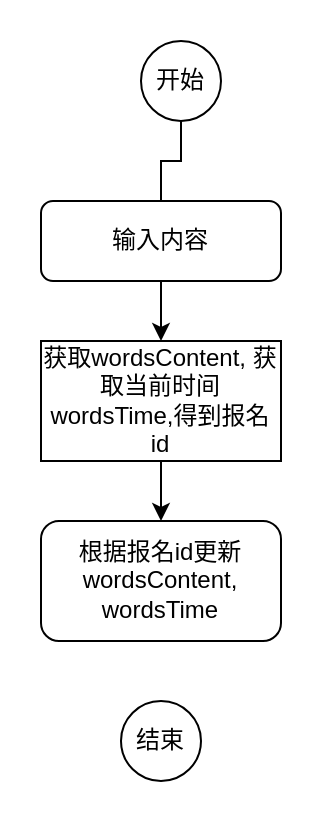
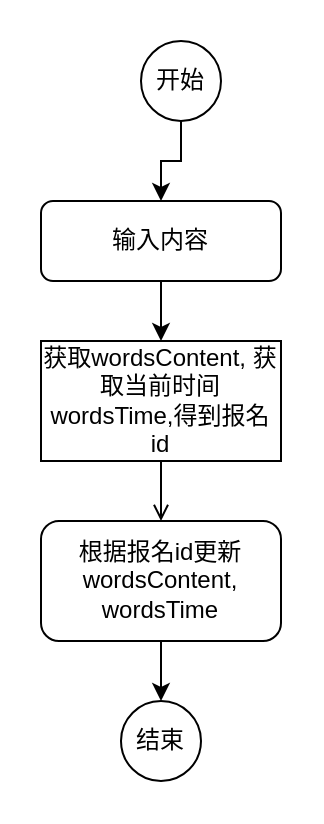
edge "开始" -- "输入内容": arrowhead none -> classic
edge "获取wordsContent, 获取当前时间 wordsTime,得到报名id" -> "根据报名id更新wordsContent, wordsTime": arrowhead classic -> open
edge "根据报名id更新wordsContent, wordsTime" -> "结束": added
